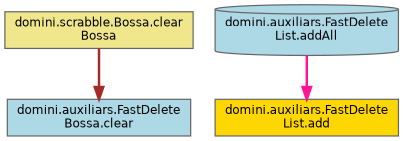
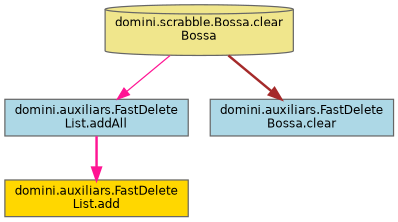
node "domini.scrabble.Bossa.clear Bossa": shape box -> cylinder
node "domini.auxiliars.FastDelete List.addAll": shape cylinder -> box
edge "domini.scrabble.Bossa.clear Bossa" -> "domini.auxiliars.FastDelete List.addAll": added
